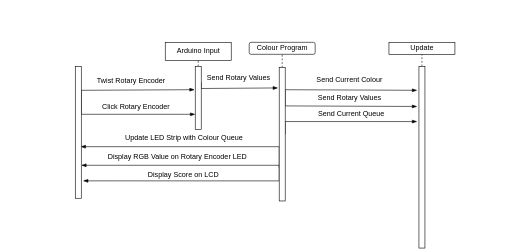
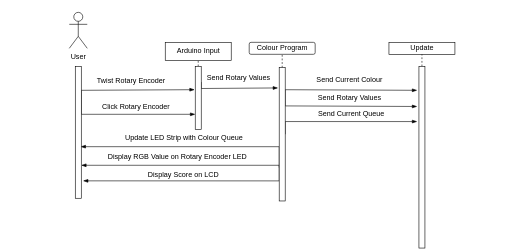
node "User": added
